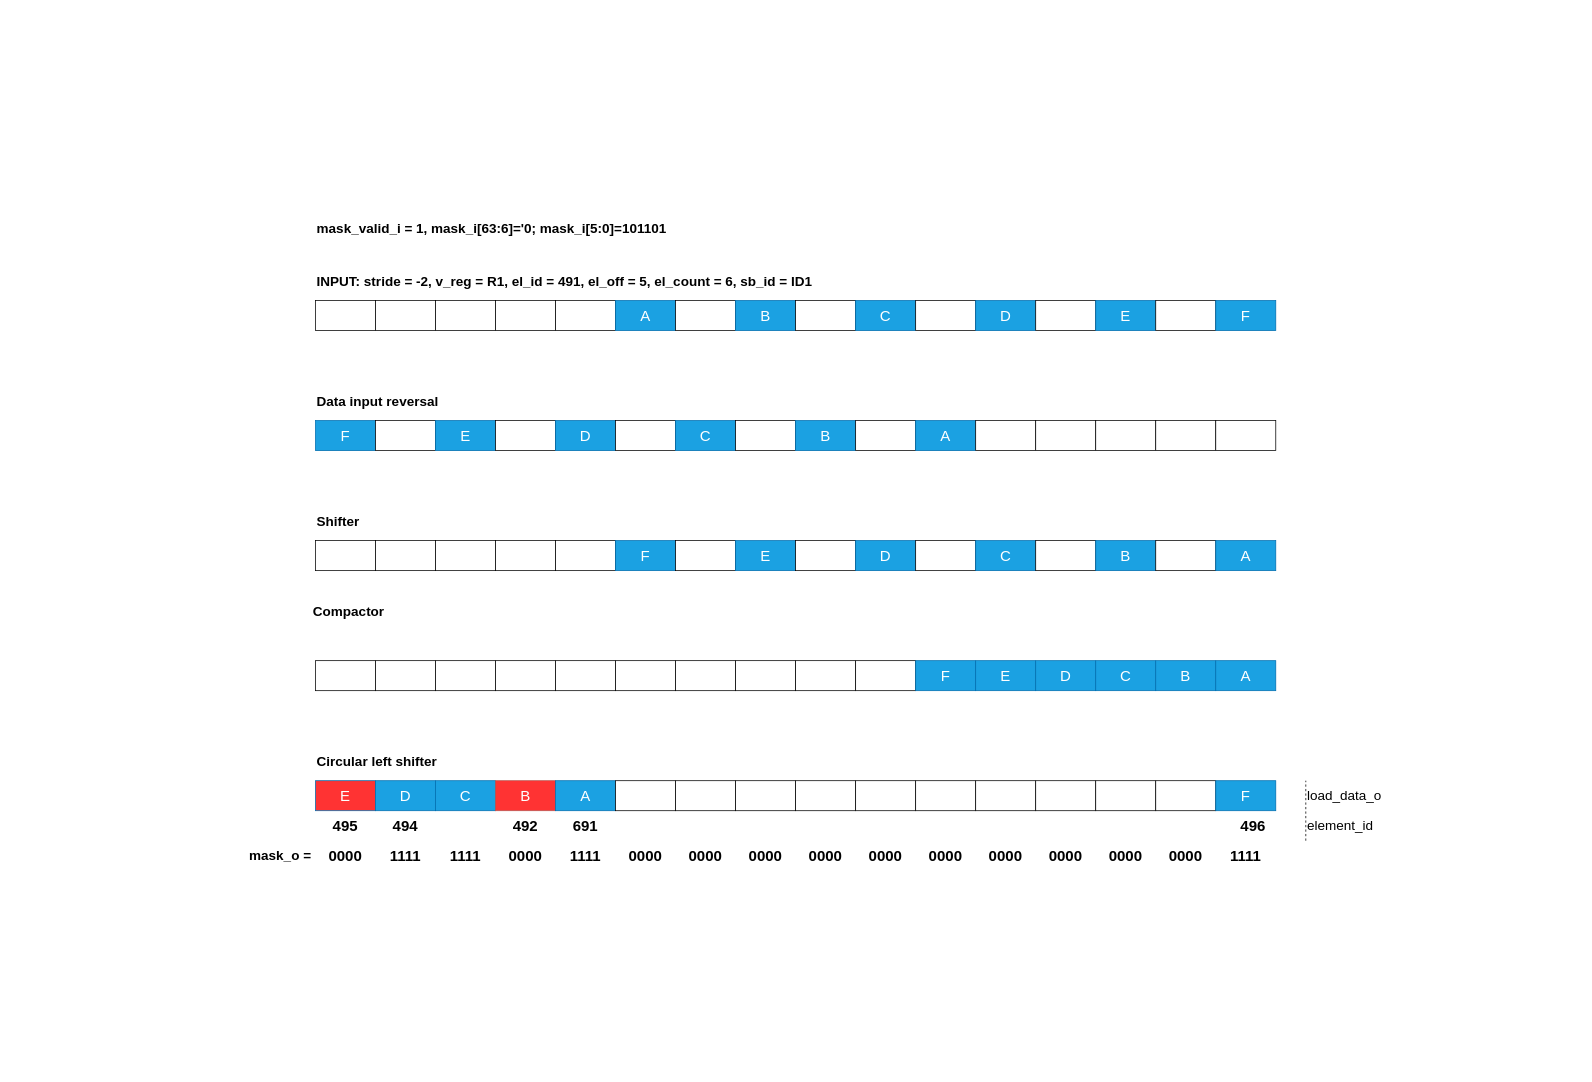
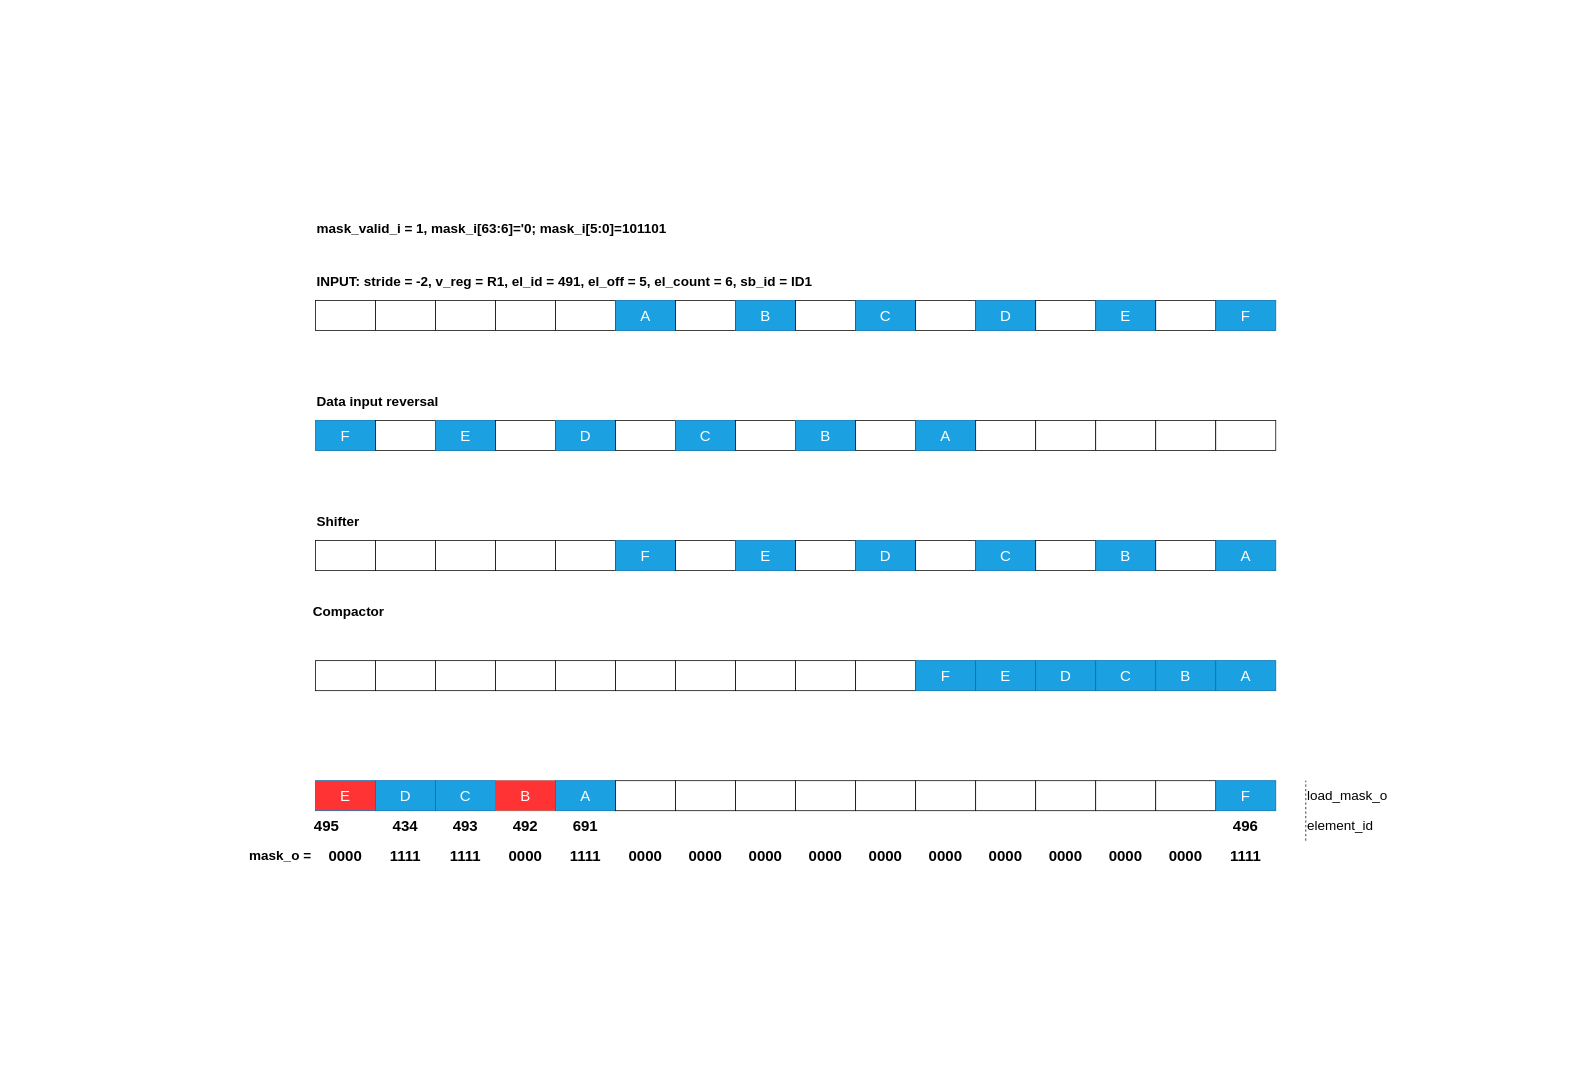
node "Circular left shifter": removed
node "load_data_o": label "load_data_o" -> "load_mask_o"
node "495": moved (345, 825) -> (327, 825)
node "494": label "494" -> "434"
node "493": added
node "496": moved (1253, 825) -> (1245, 825)
